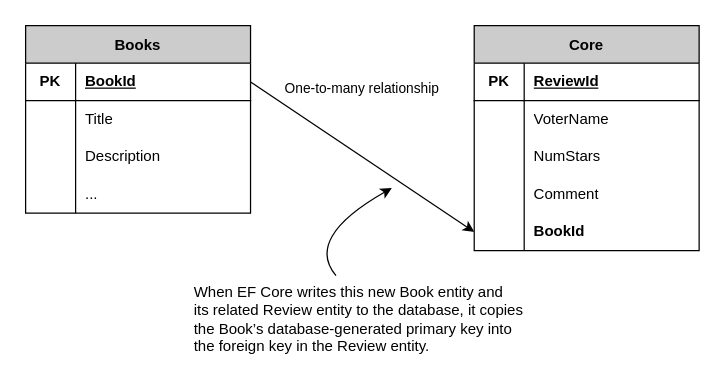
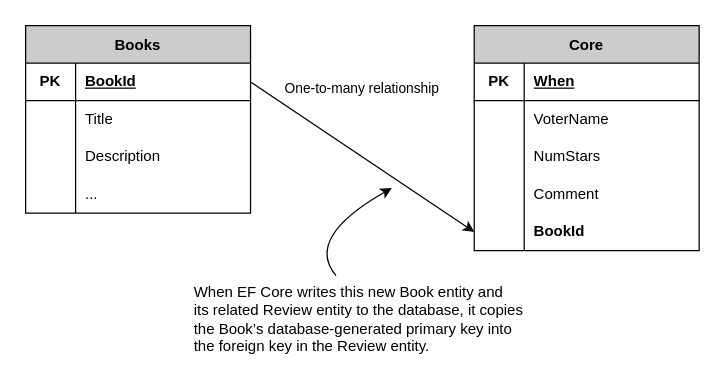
node "ReviewId": label "ReviewId" -> "When"
